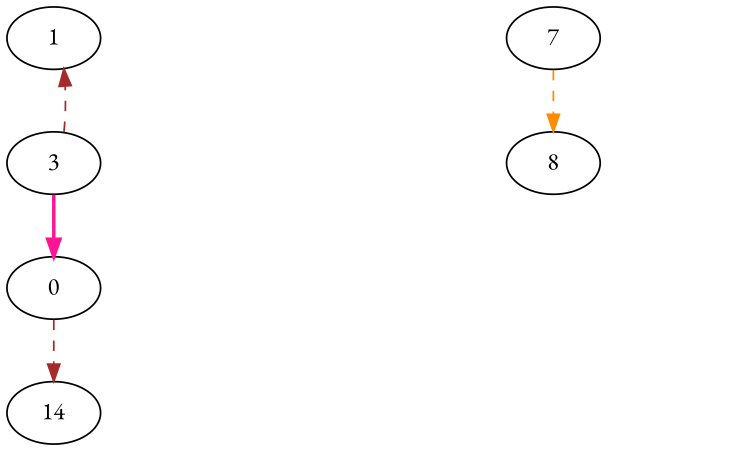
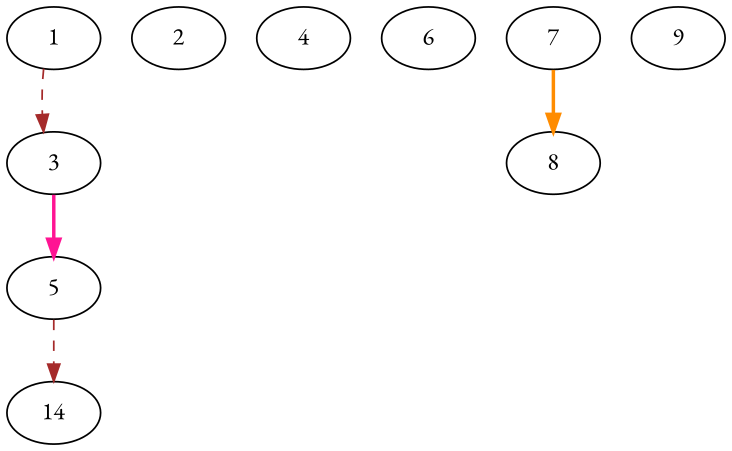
node "2": added
node "4": added
node "6": added
node "9": added
edge "7" -> "8": style dashed -> bold
edge "3" -> "1": reversed
node "0": label "0" -> "5"
